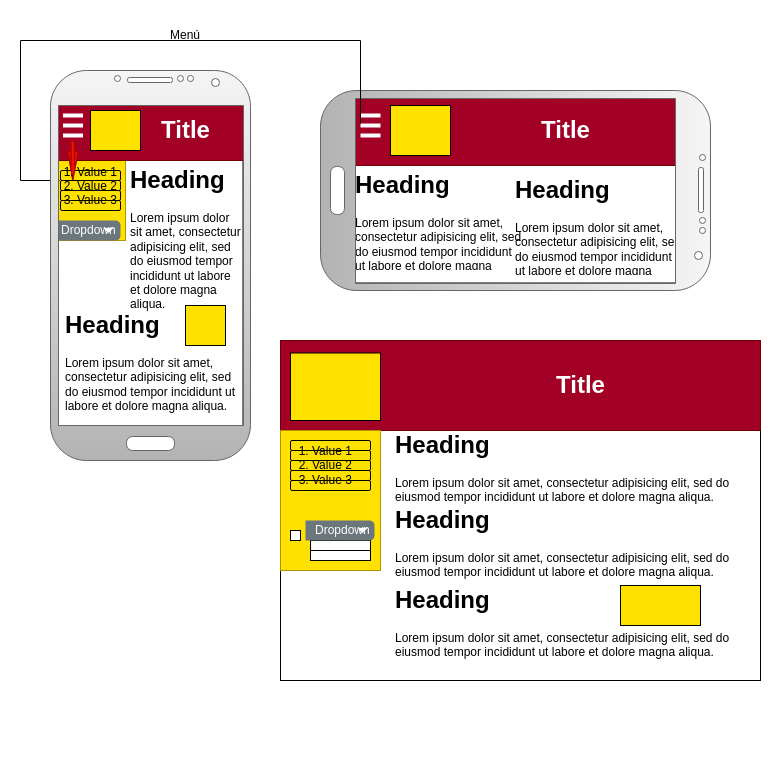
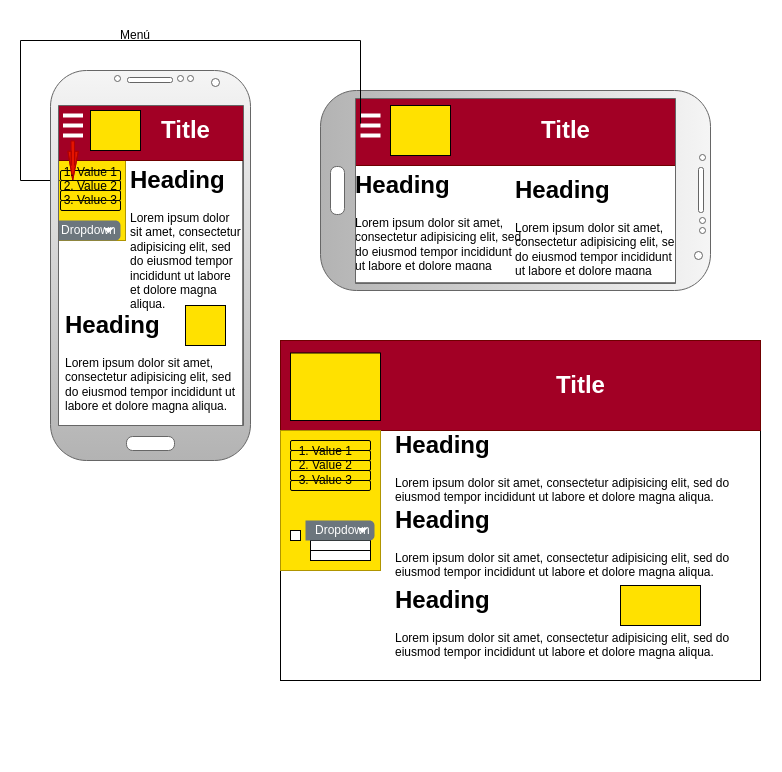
node "Menú": moved (186, 36) -> (136, 36)
